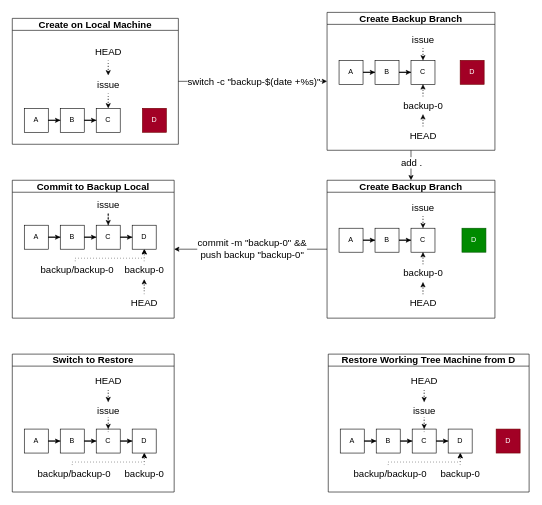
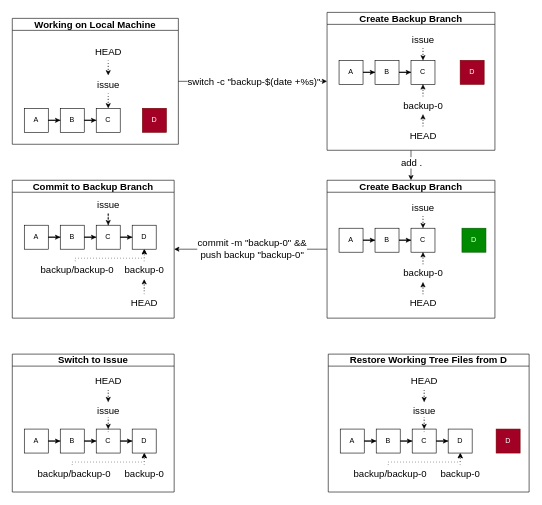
node "Create on Local Machine": label "Create on Local Machine" -> "Working on Local Machine"
node "Commit to Backup Local": label "Commit to Backup Local" -> "Commit to Backup Branch"
node "Switch to Restore": label "Switch to Restore" -> "Switch to Issue"
node "Restore Working Tree Machine from D": label "Restore Working Tree Machine from D" -> "Restore Working Tree Files from D"
